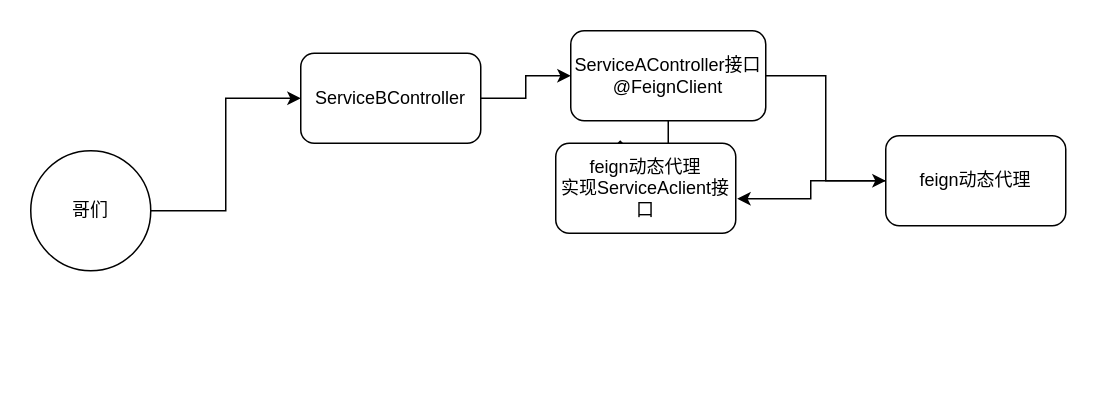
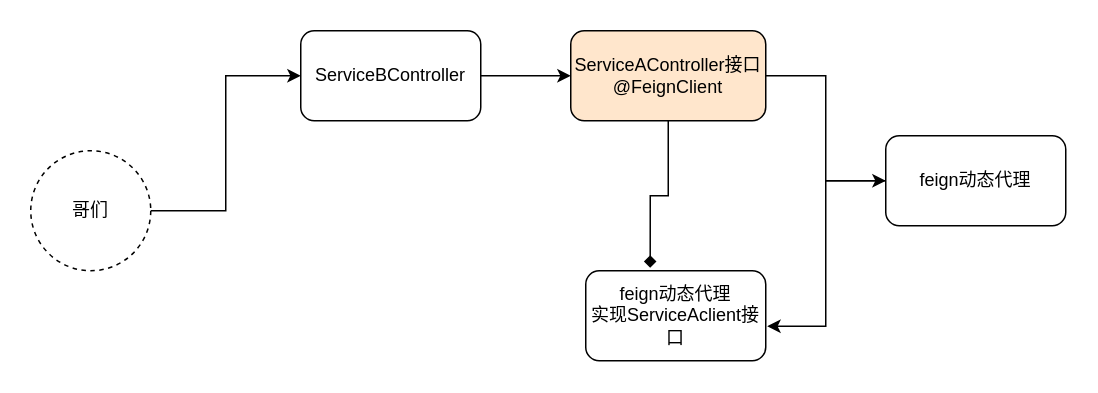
node "ServiceAController接口 @FeignClient": fillcolor #ffffff -> #ffe6cc
node "ServiceBController": moved (391, 98) -> (391, 76)
node "feign动态代理 实现ServiceAclient接口": moved (646, 188) -> (676, 316)
node "哥们": style solid -> dashed
